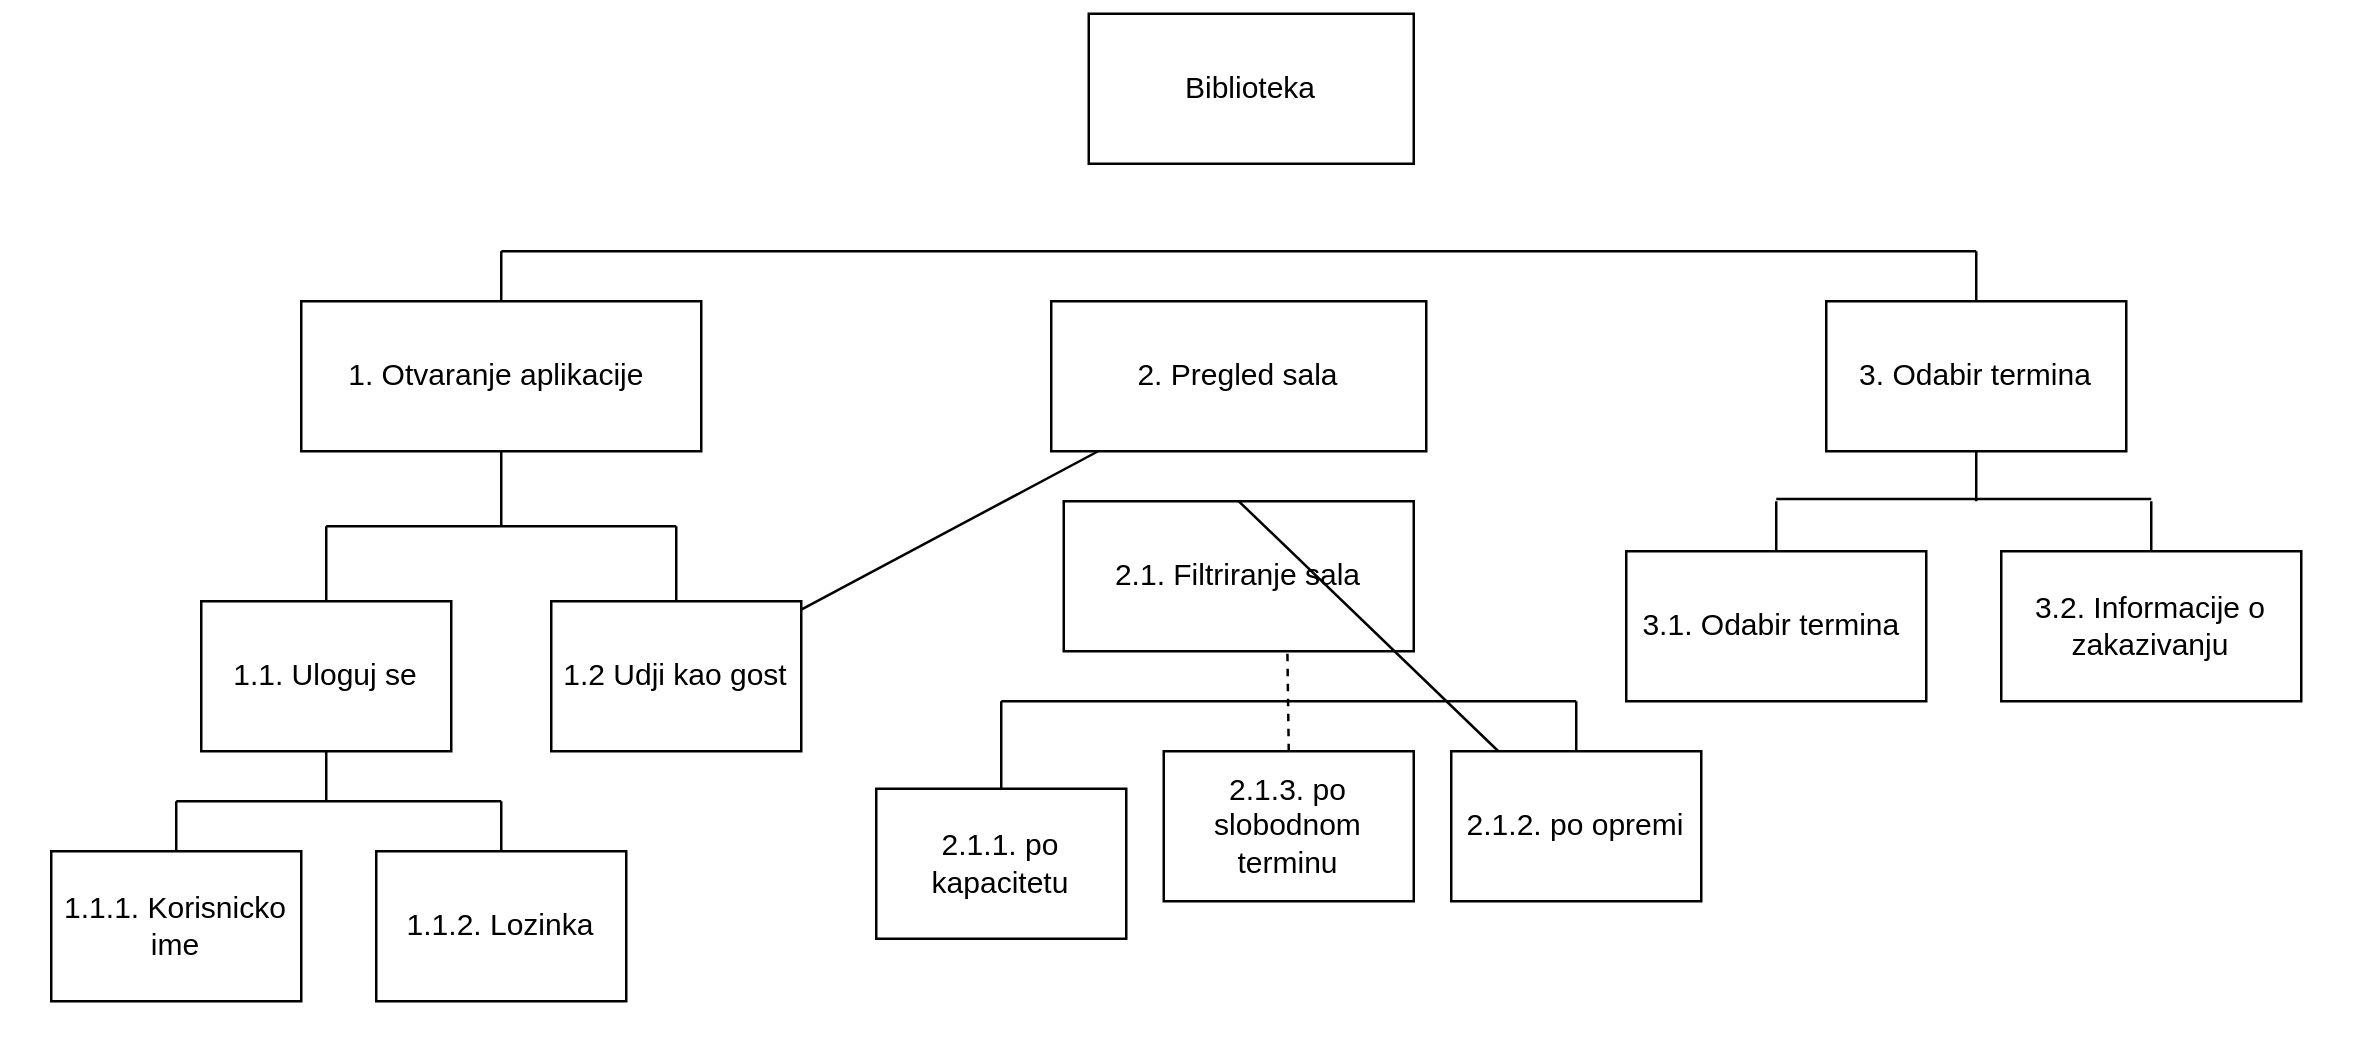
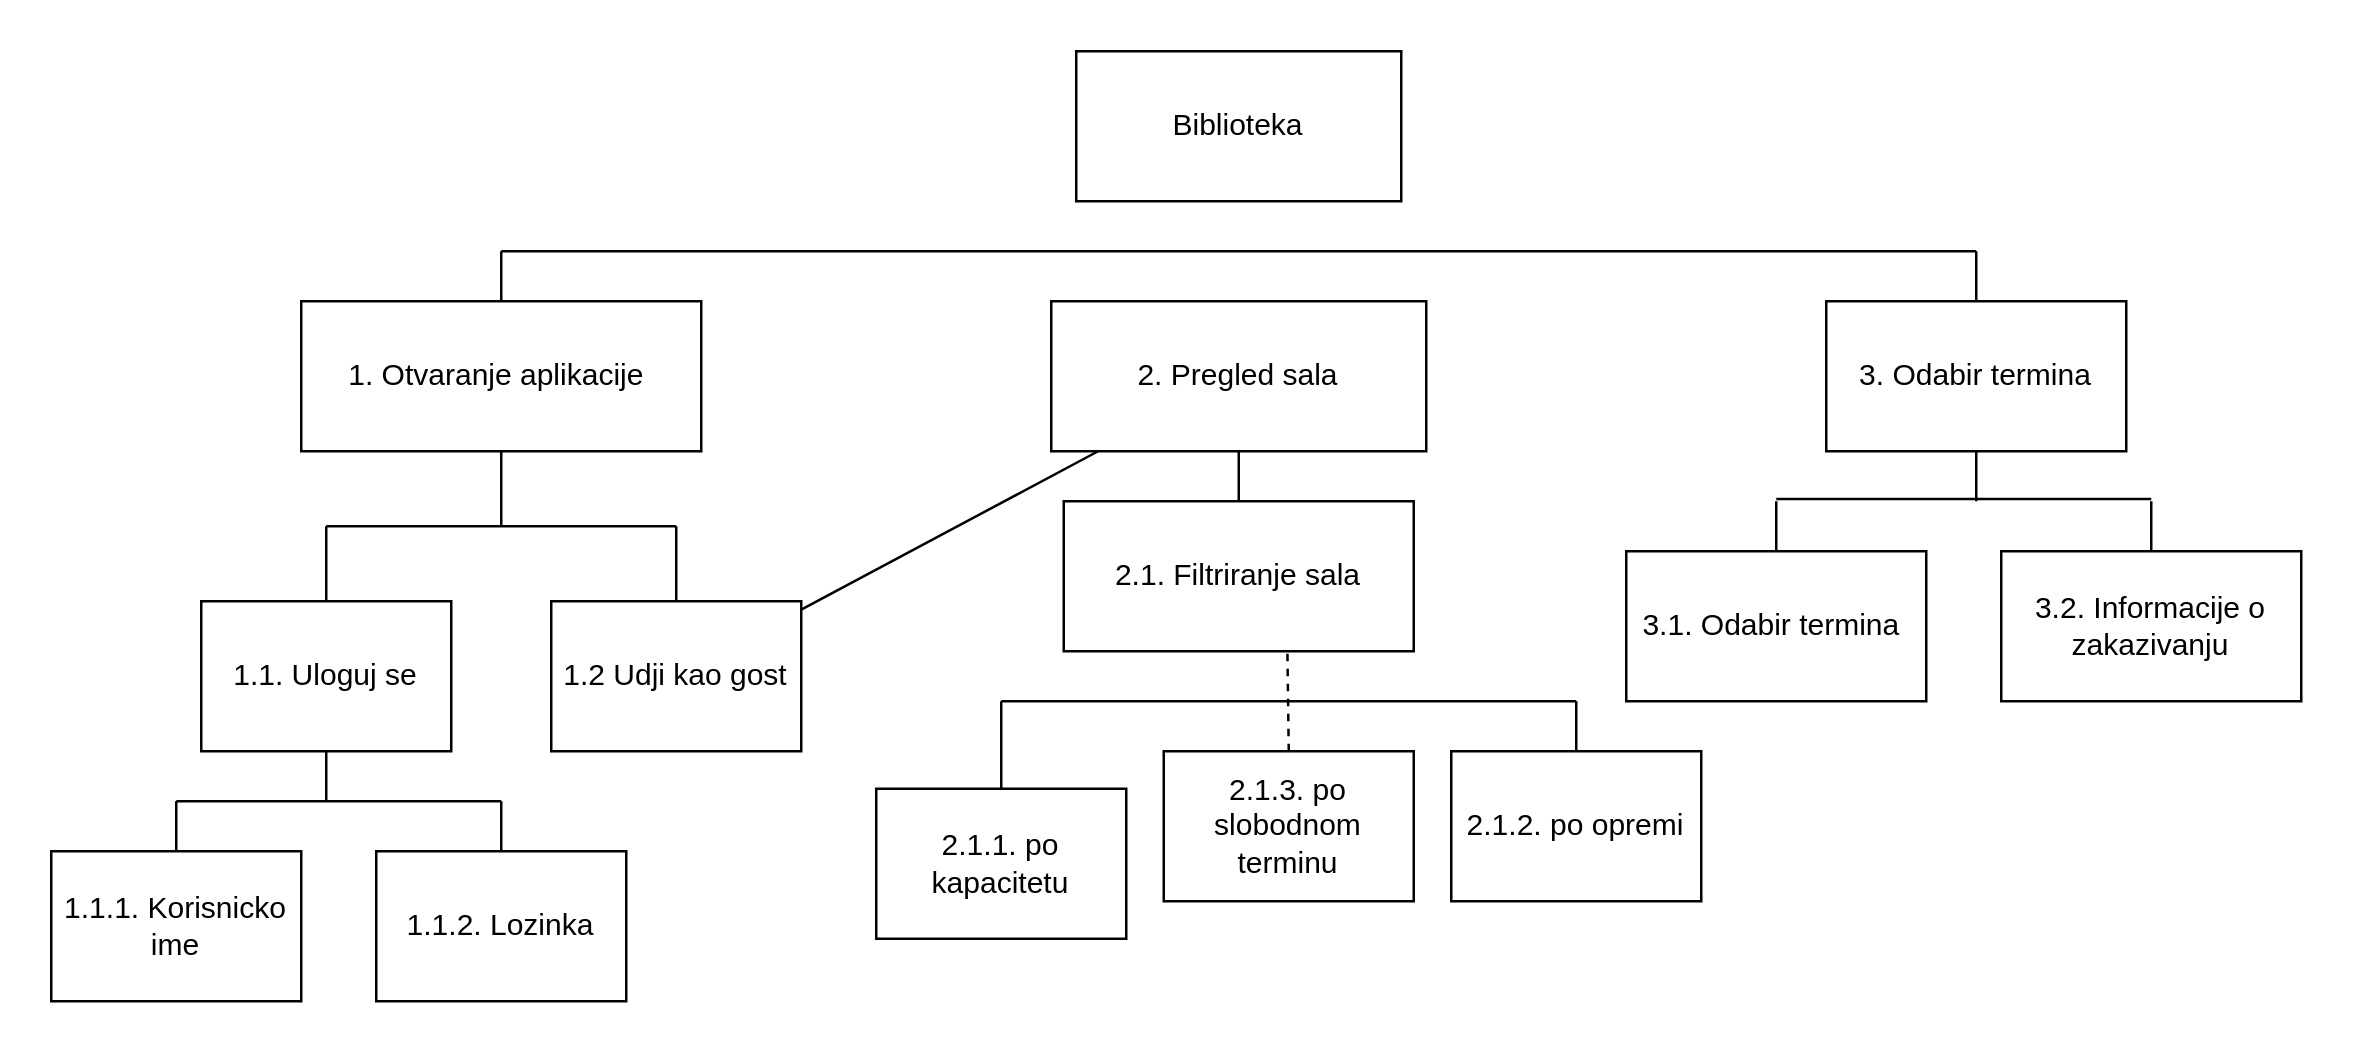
node "Biblioteka": moved (1251, 89) -> (1239, 126)
edge "2.1. Filtriranje sala" -- "2.1.2. po opremi": now "2.1. Filtriranje sala" -- "2. Pregled sala"
